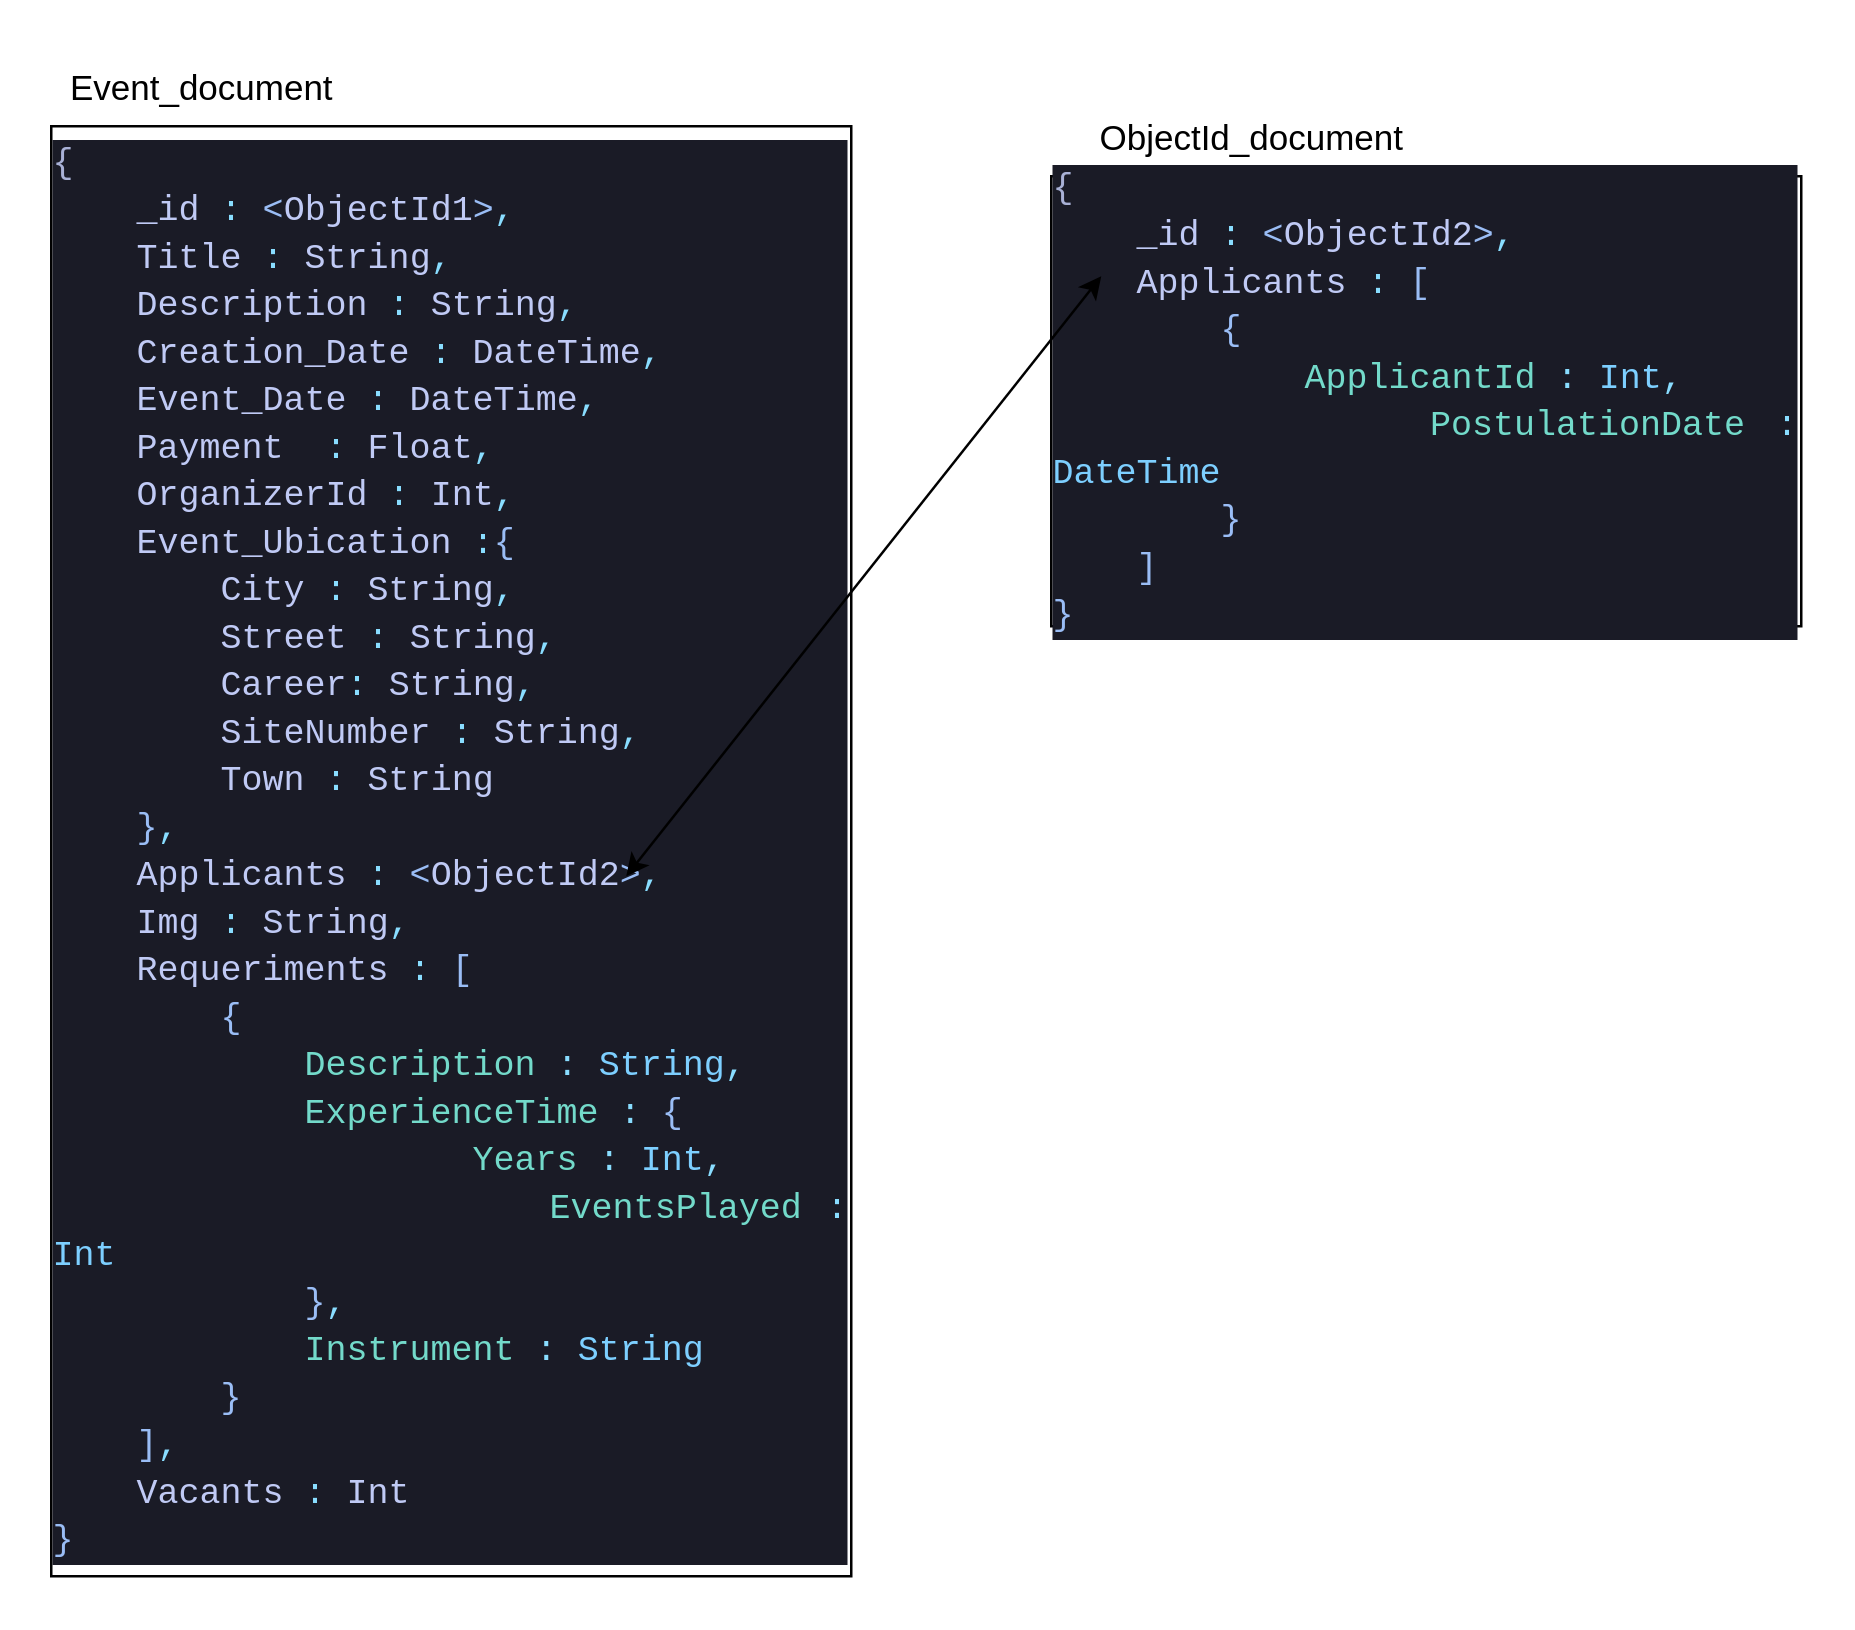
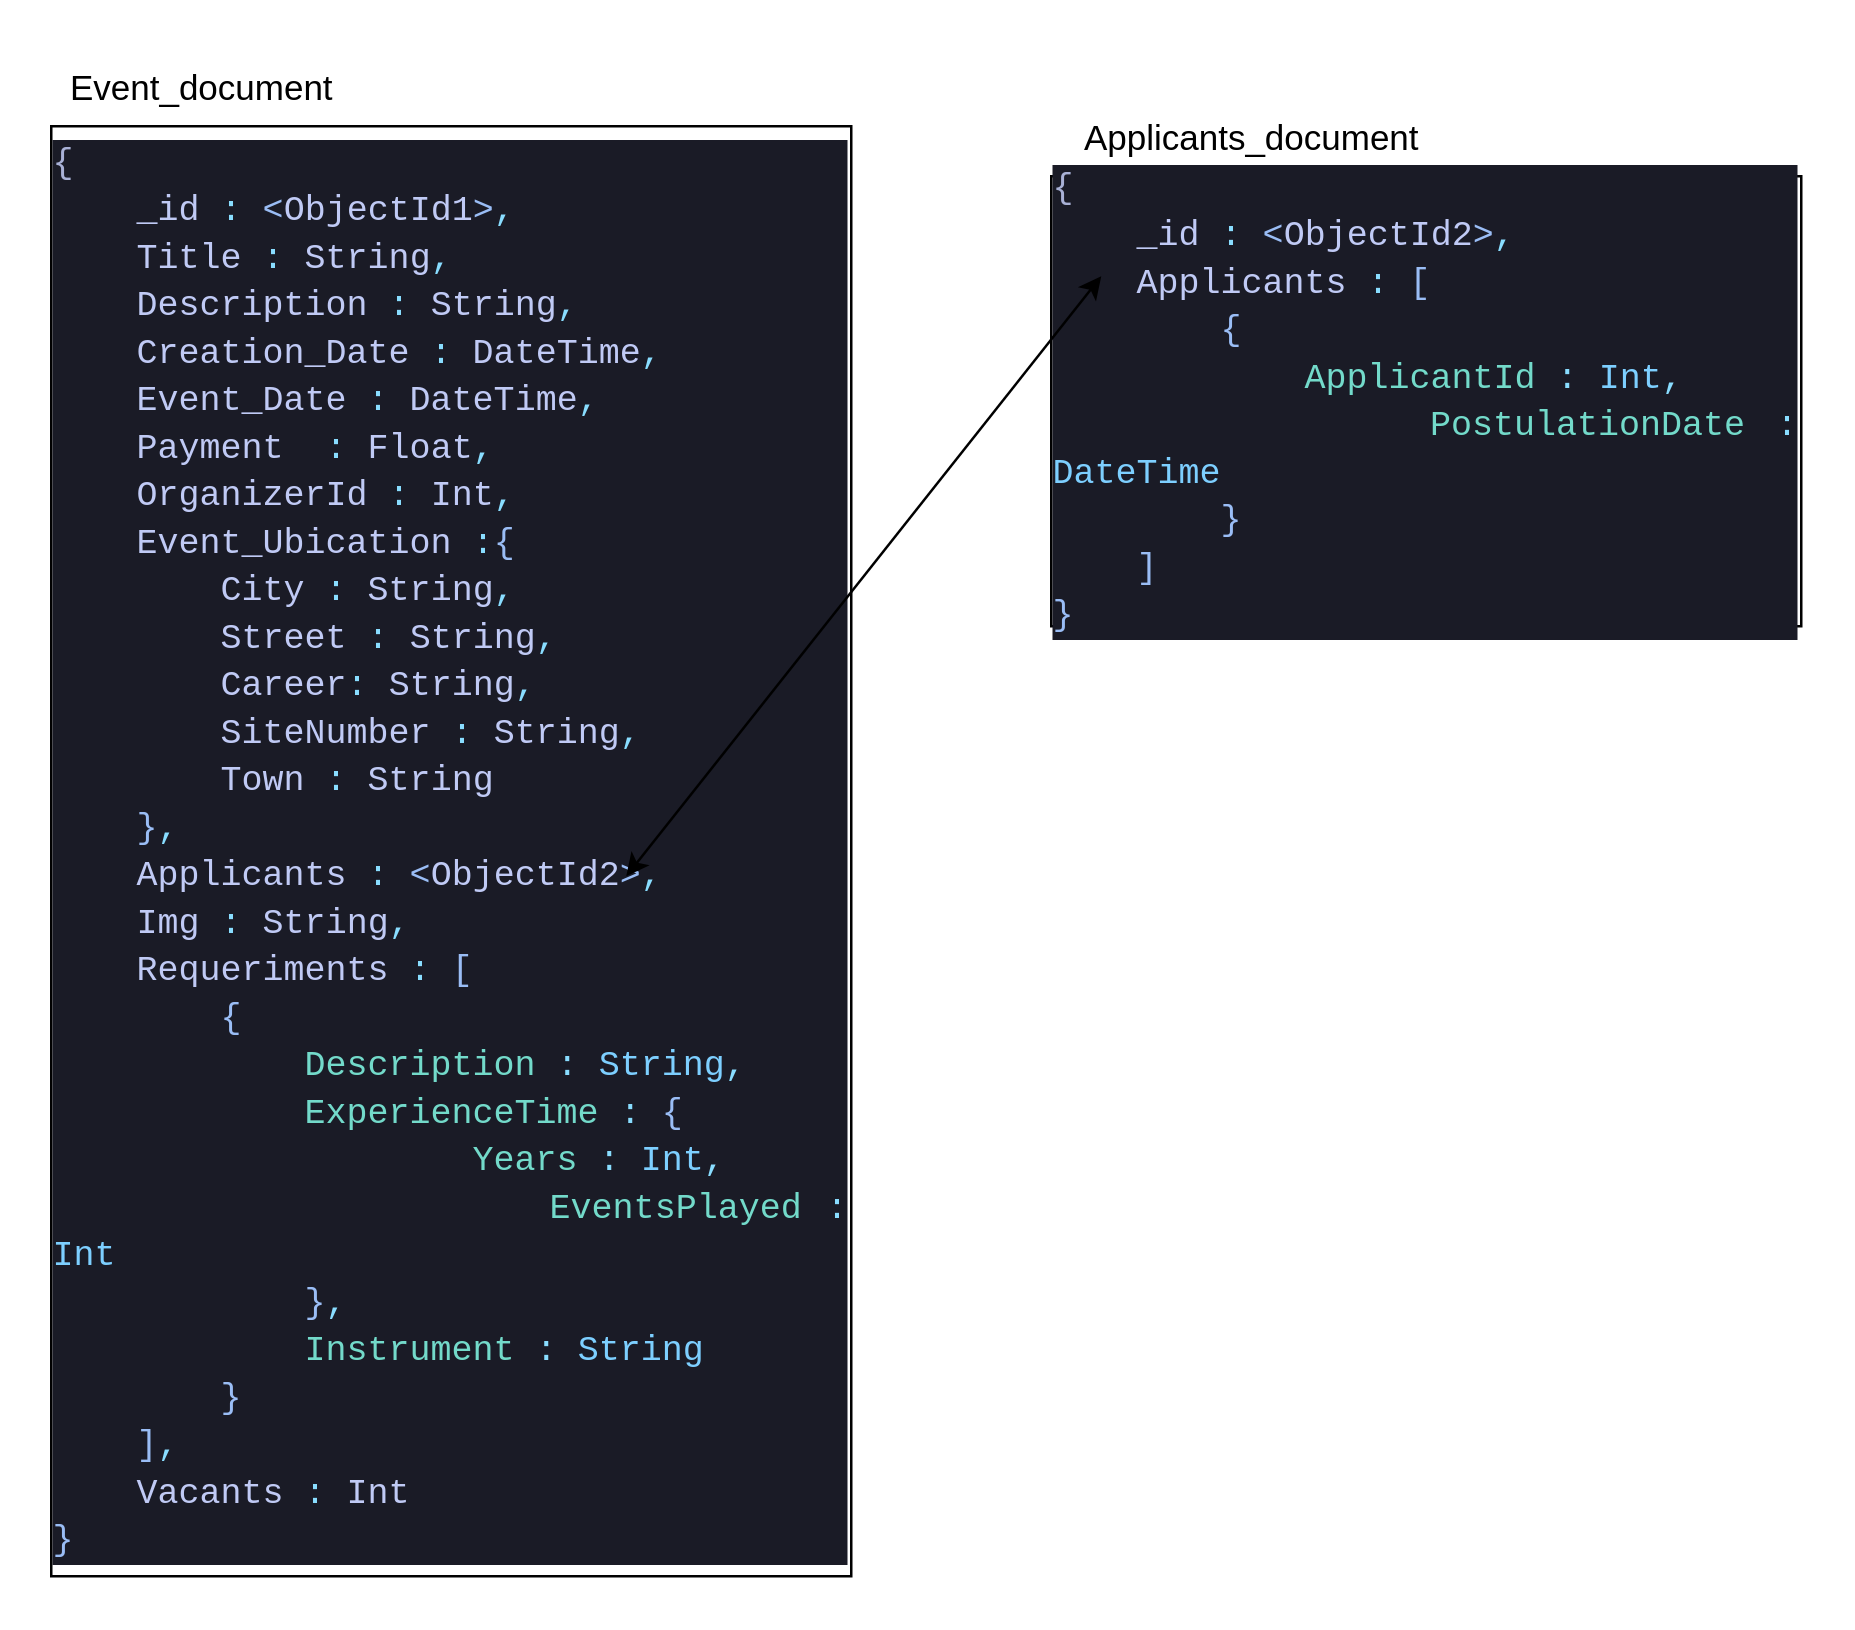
node "ObjectId_document": label "ObjectId_document" -> "Applicants_document"
